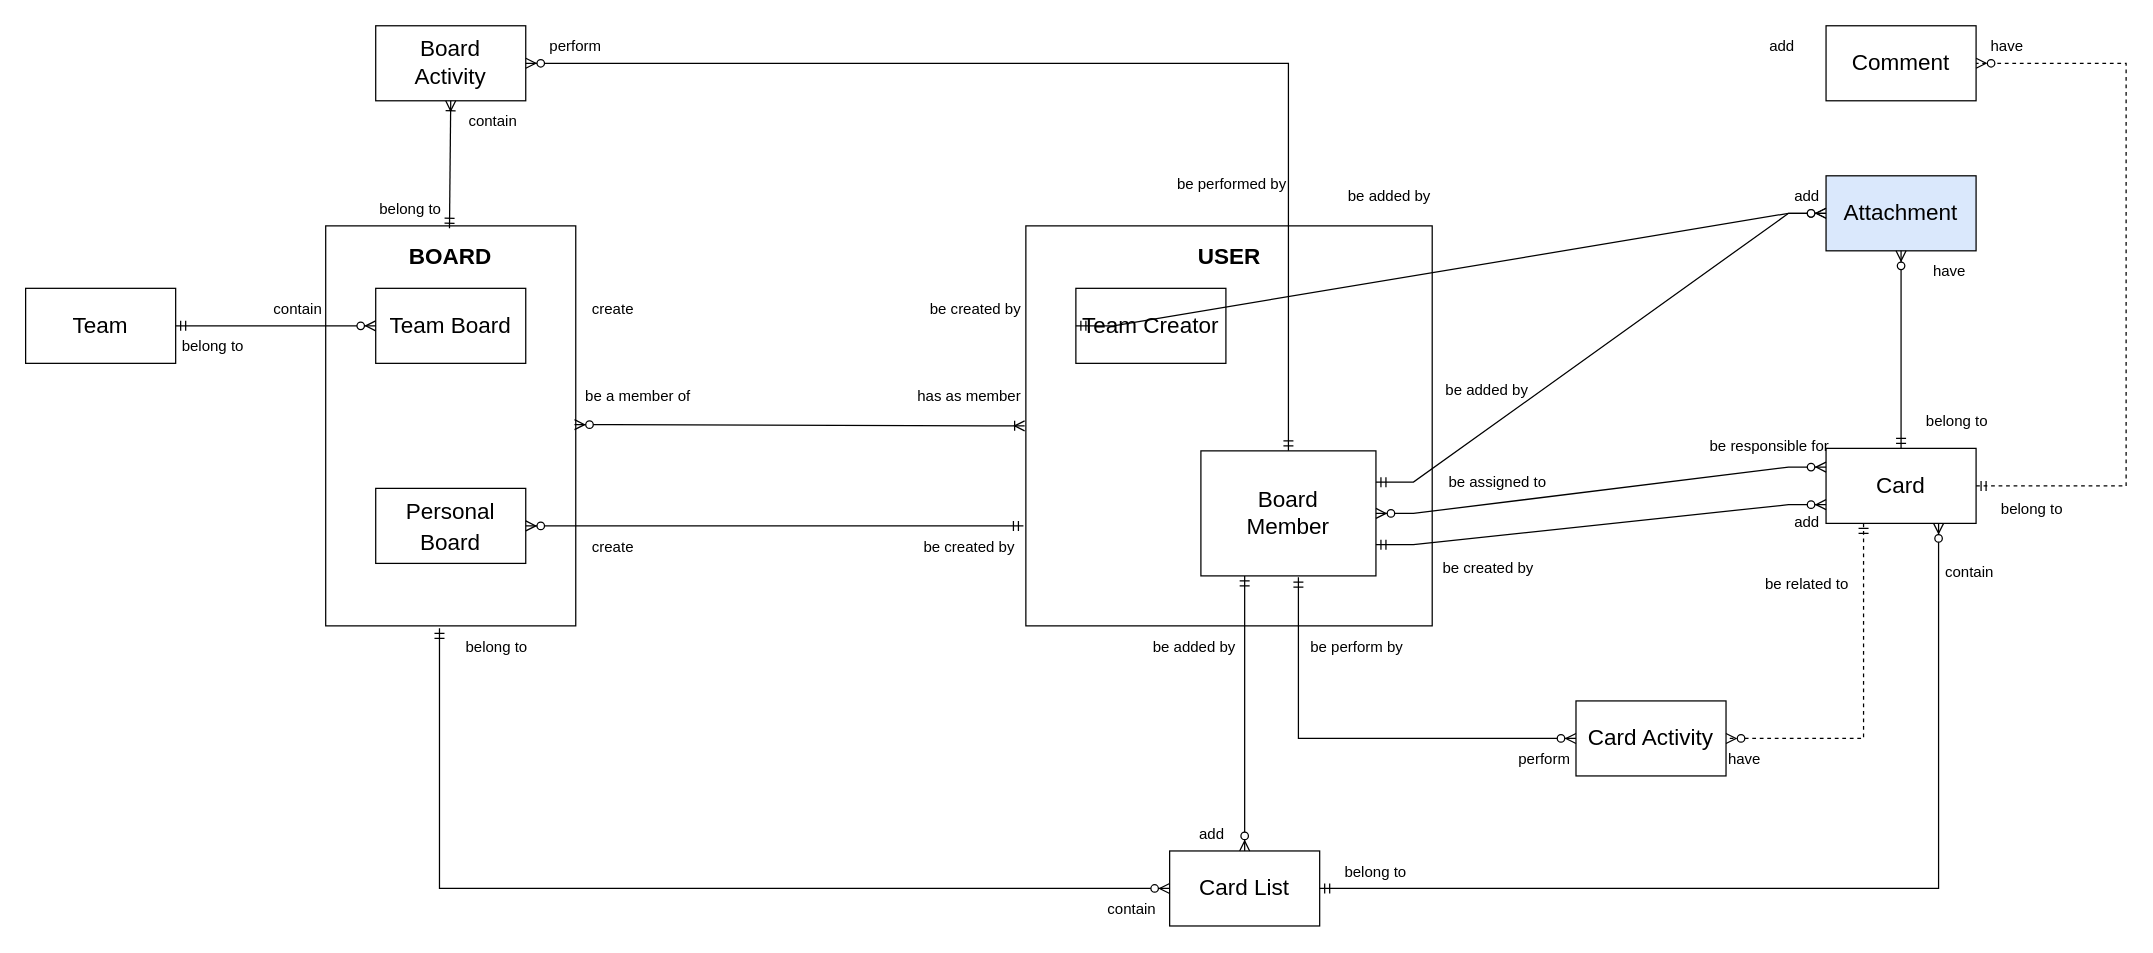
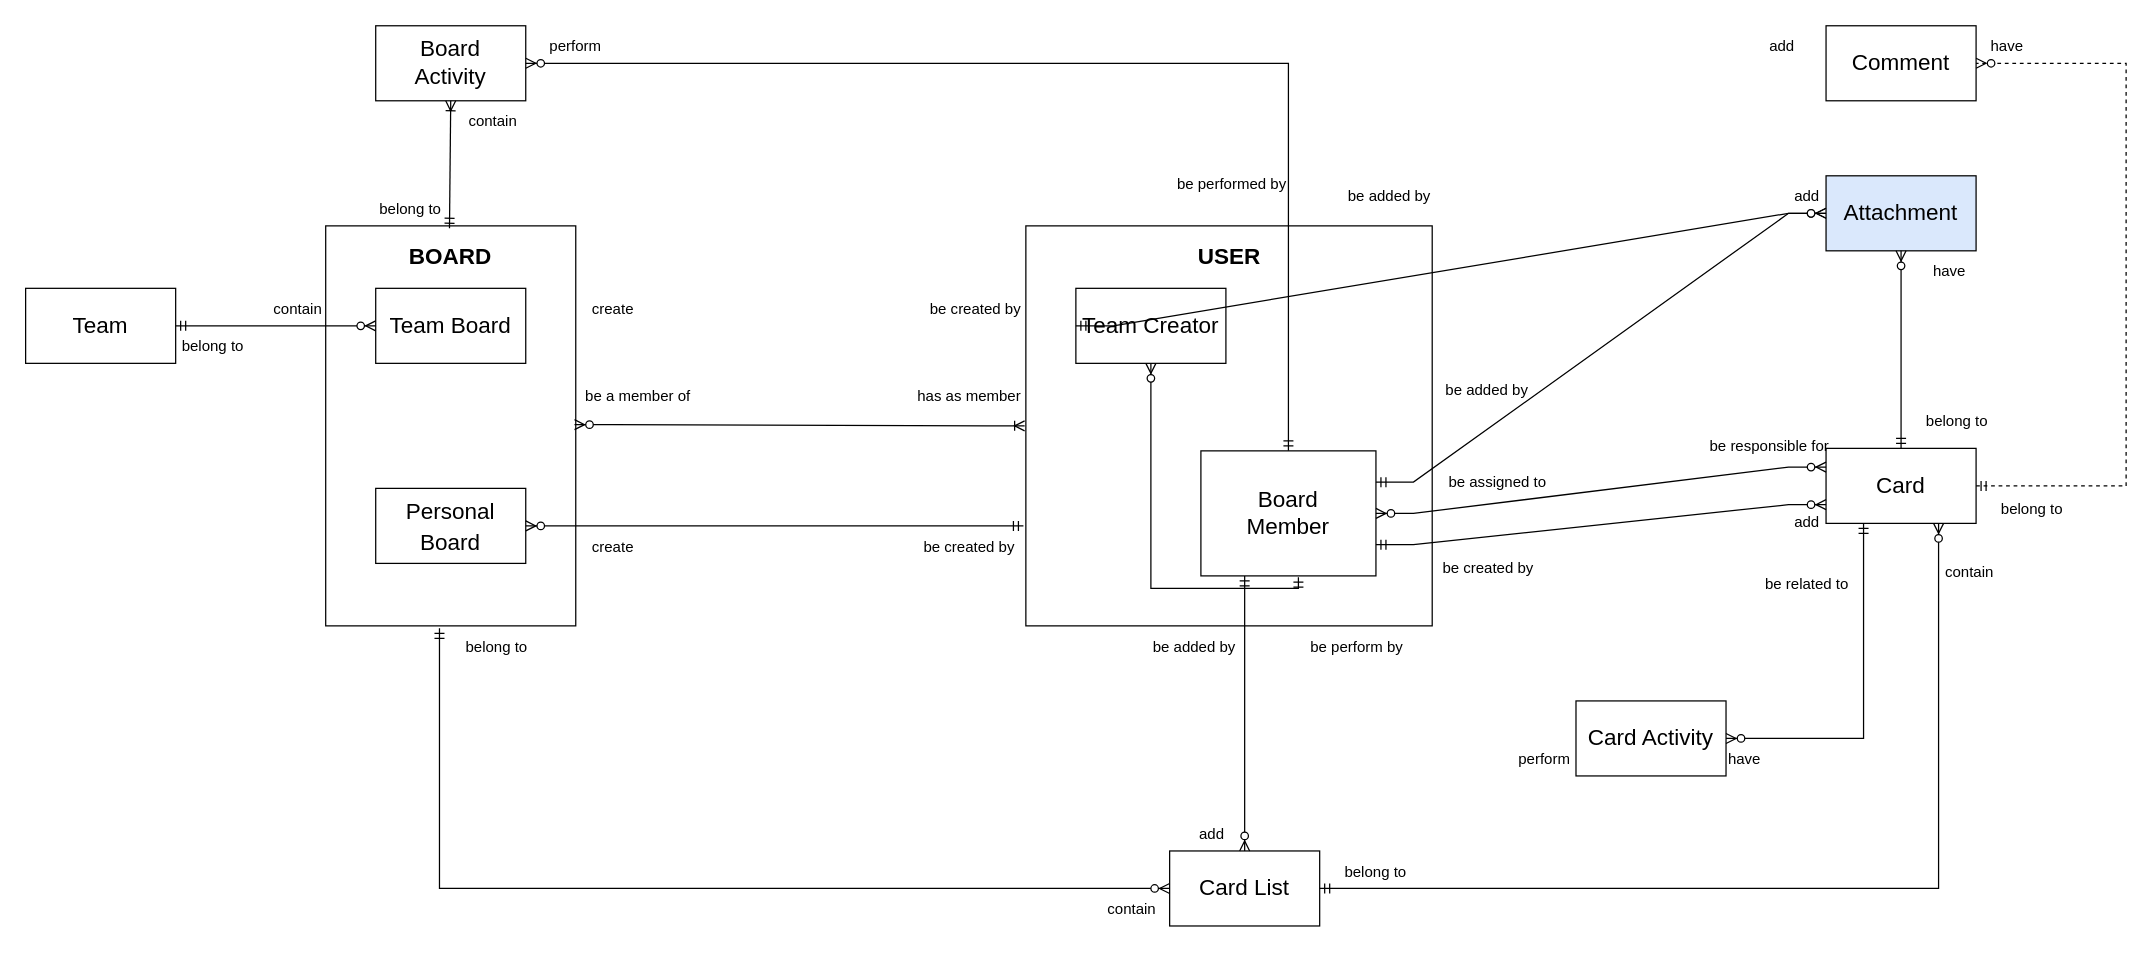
edge "Card" -- "Card Activity": style dashed -> solid
edge "Board Member" -- "Card Activity": now "Board Member" -- "Team Creator"
